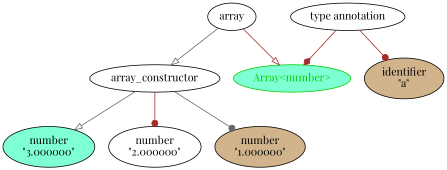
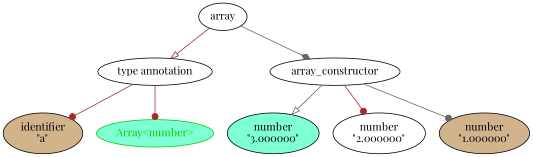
edge "array" -> "array_constructor": arrowhead onormal -> diamond
edge "array" -> "Array<number>": now "array" -> "type annotation"
edge "type annotation" -> "Array<number>": arrowhead diamond -> dot
